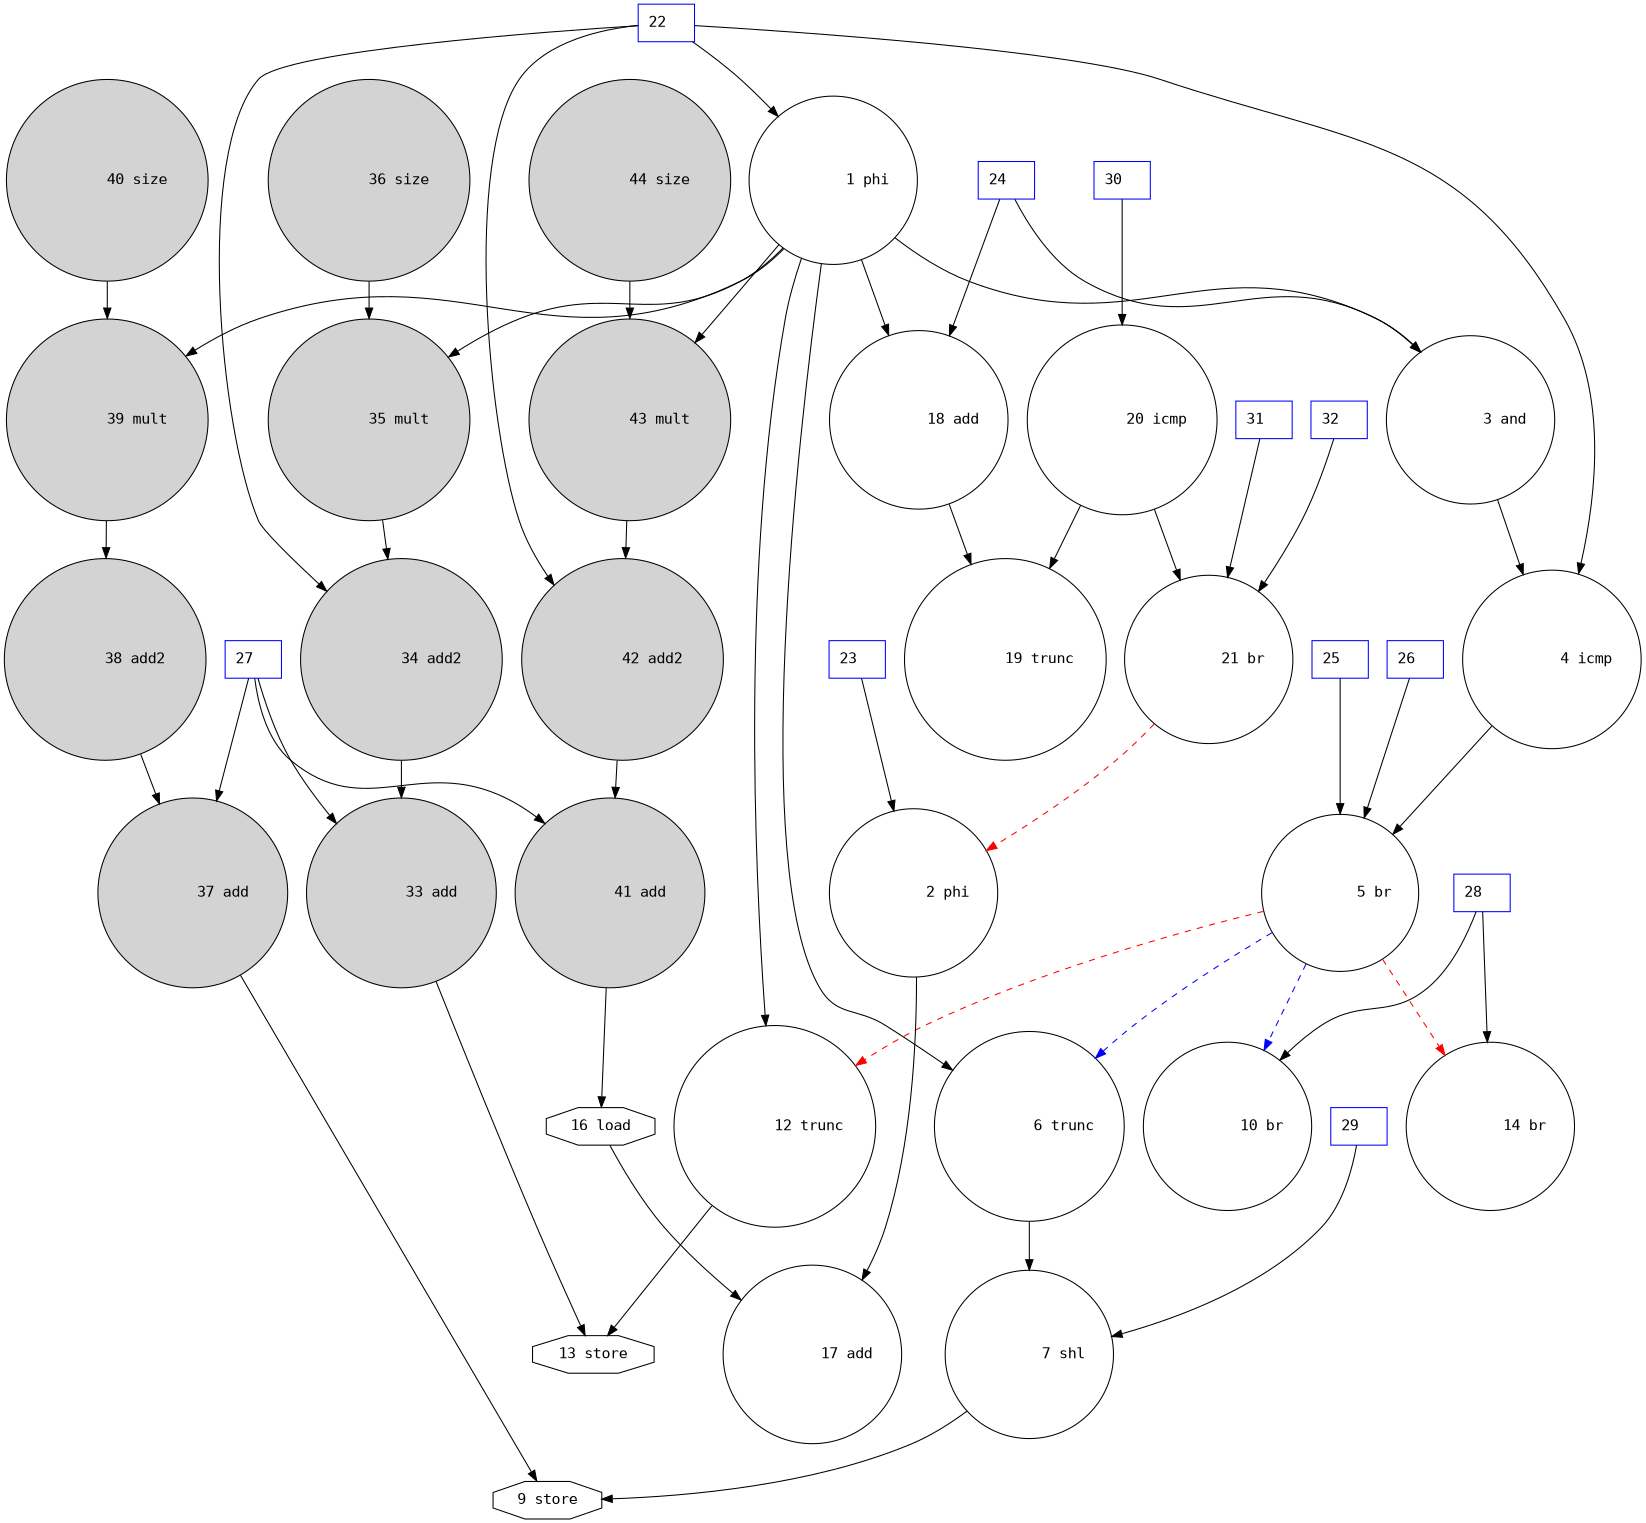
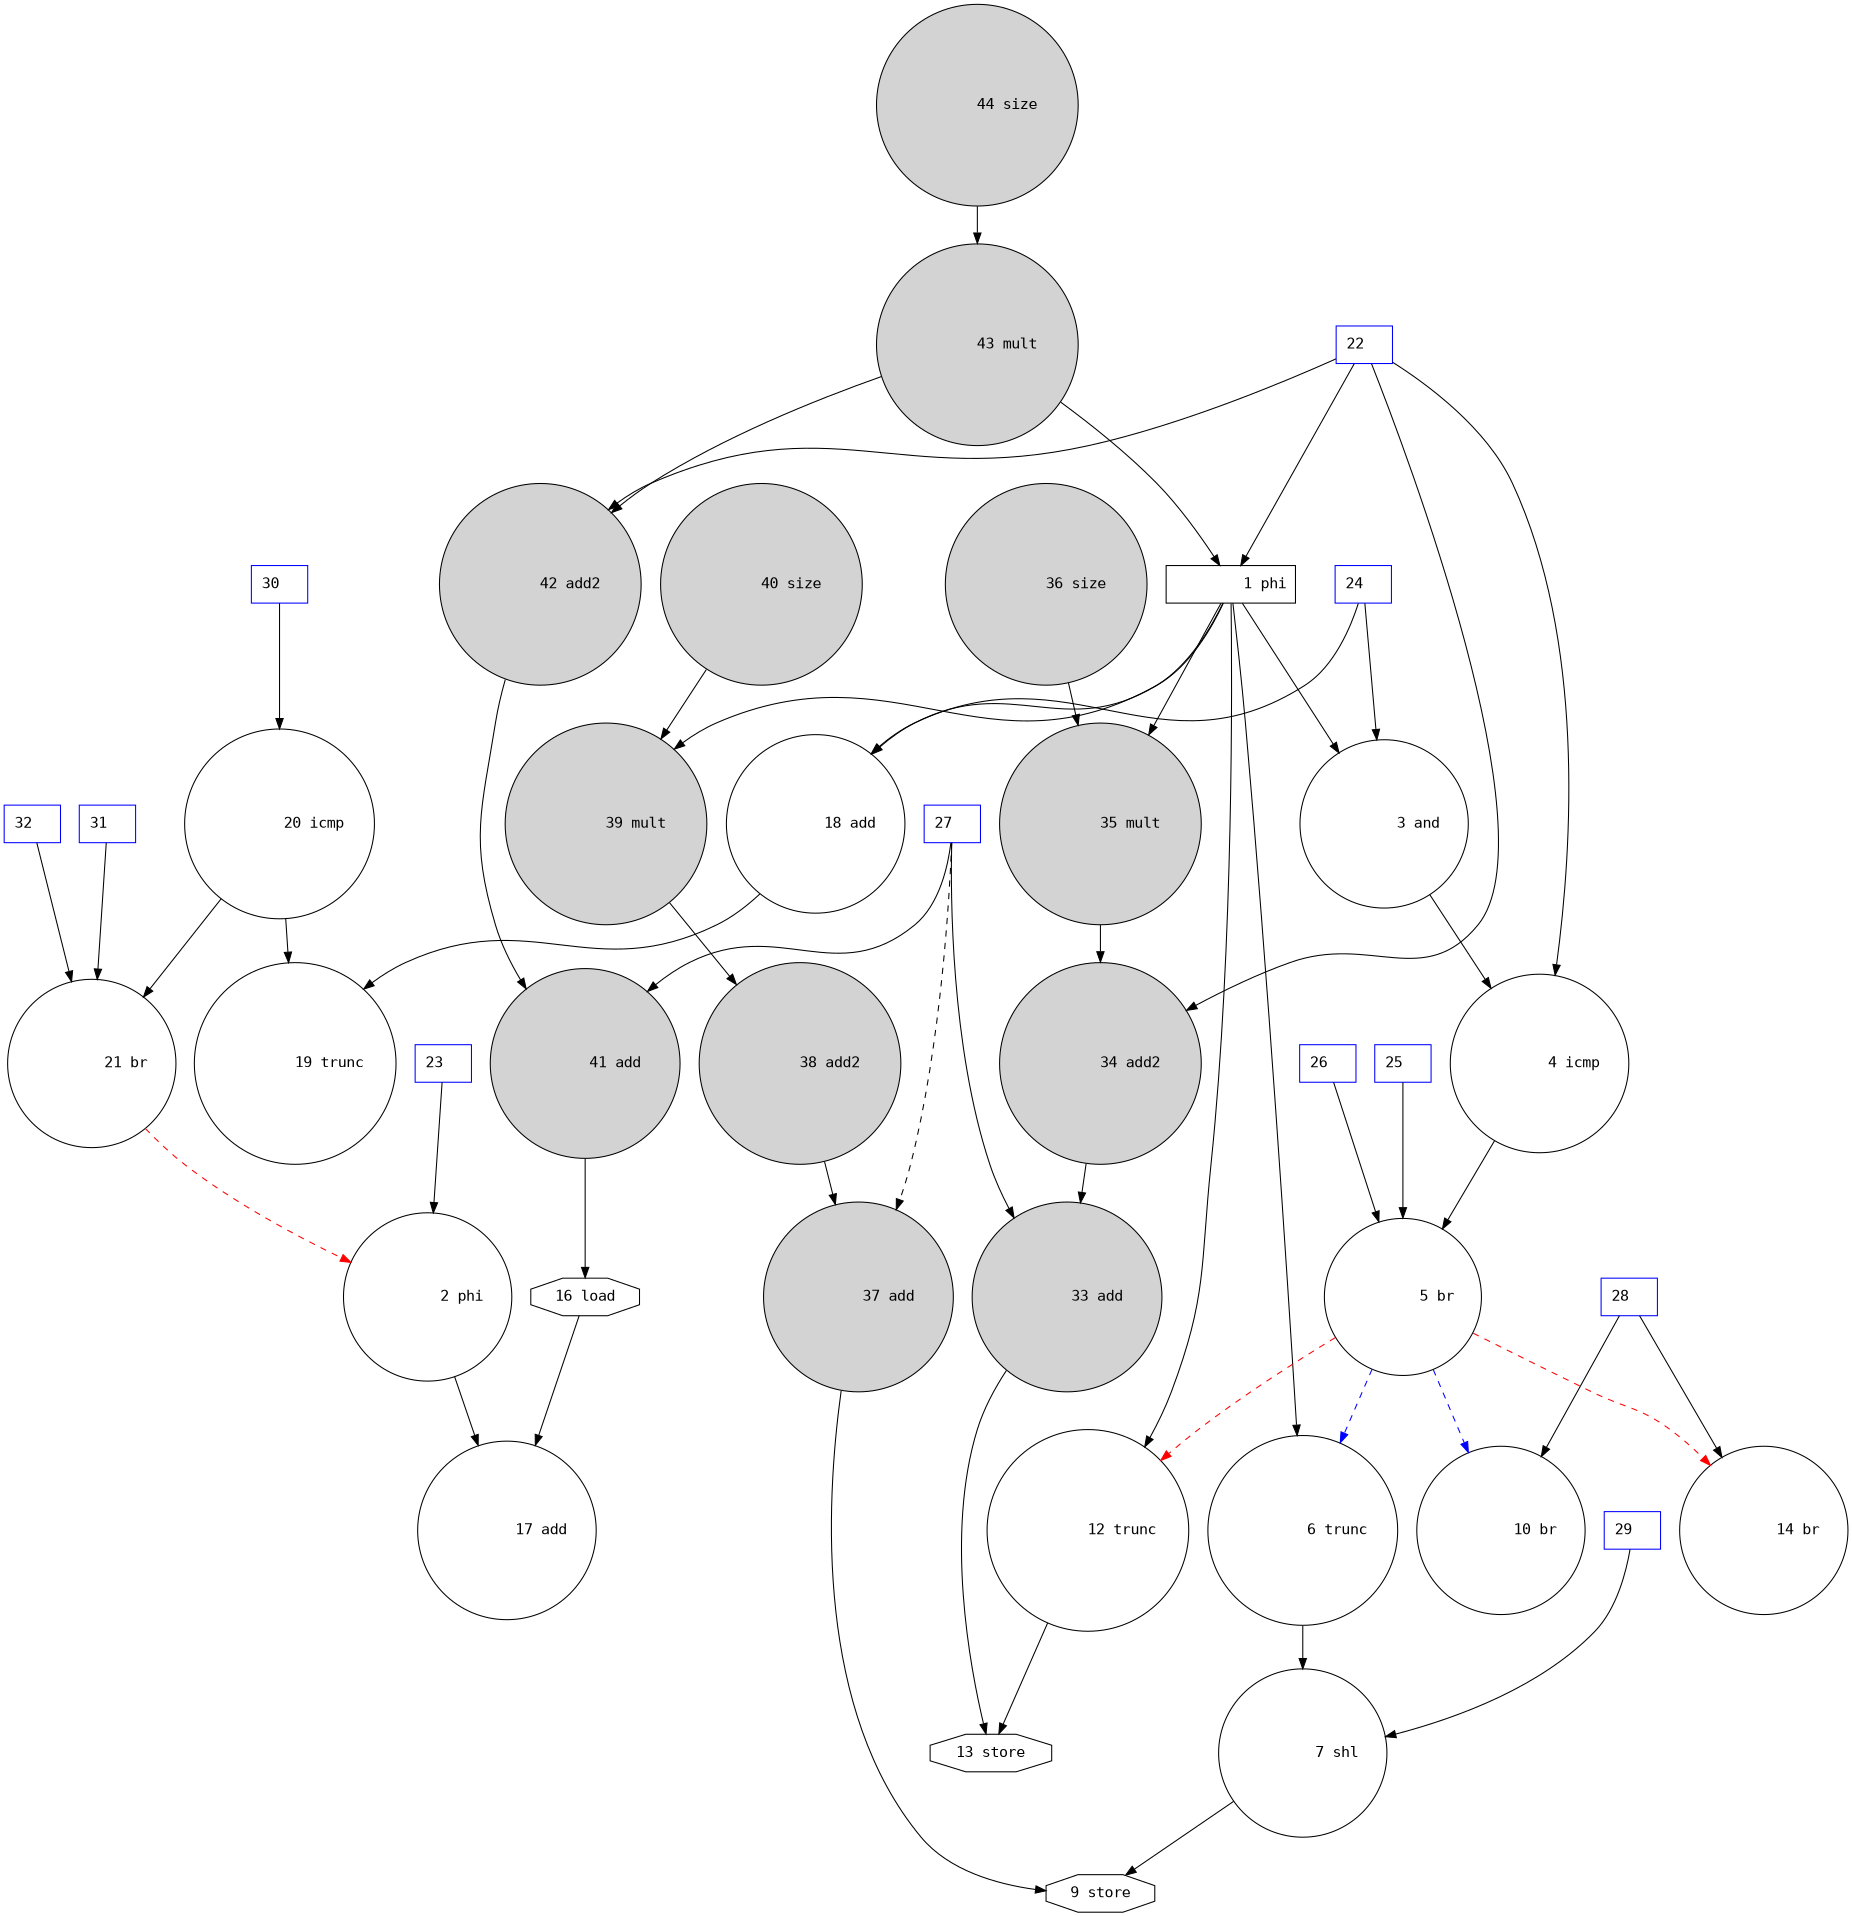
node "1 phi": shape circle -> box
edge "1 phi" -> "43 mult": reversed
edge "27" -> "37 add": style solid -> dashed
